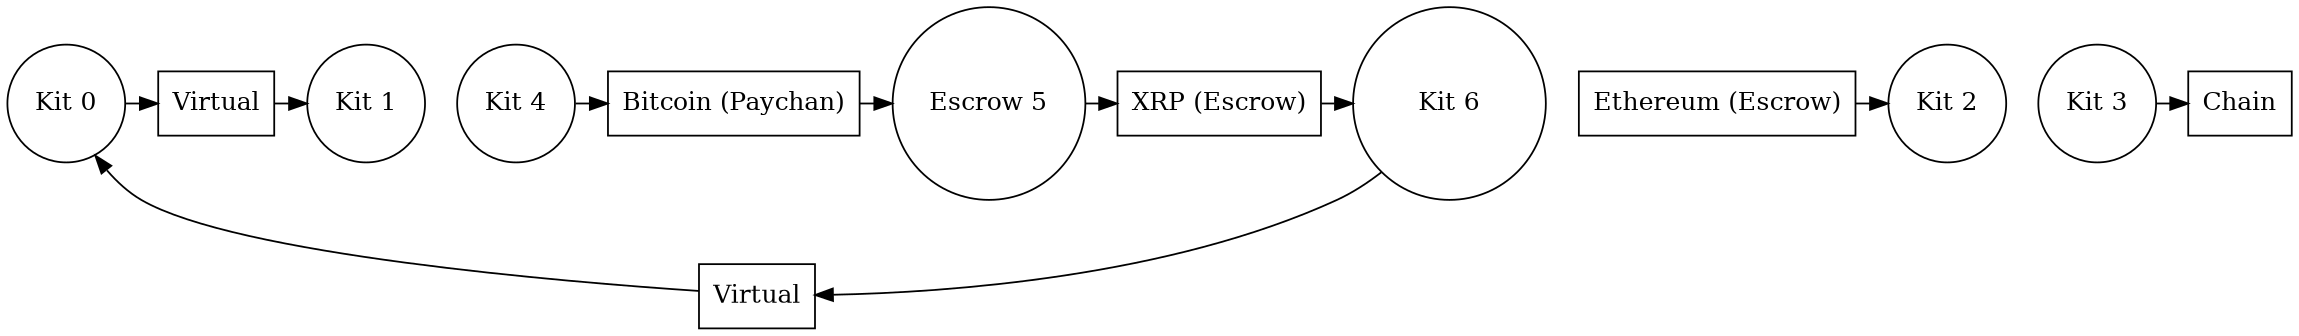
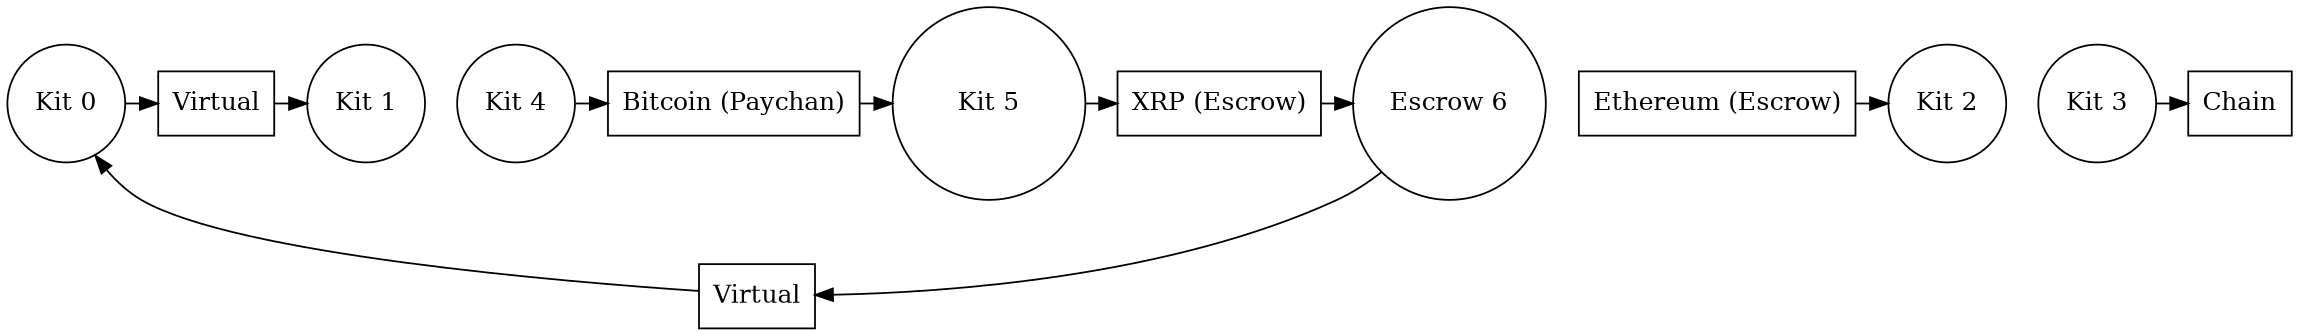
node "Escrow 5": label "Escrow 5" -> "Kit 5"
node "Kit 6": label "Kit 6" -> "Escrow 6"
